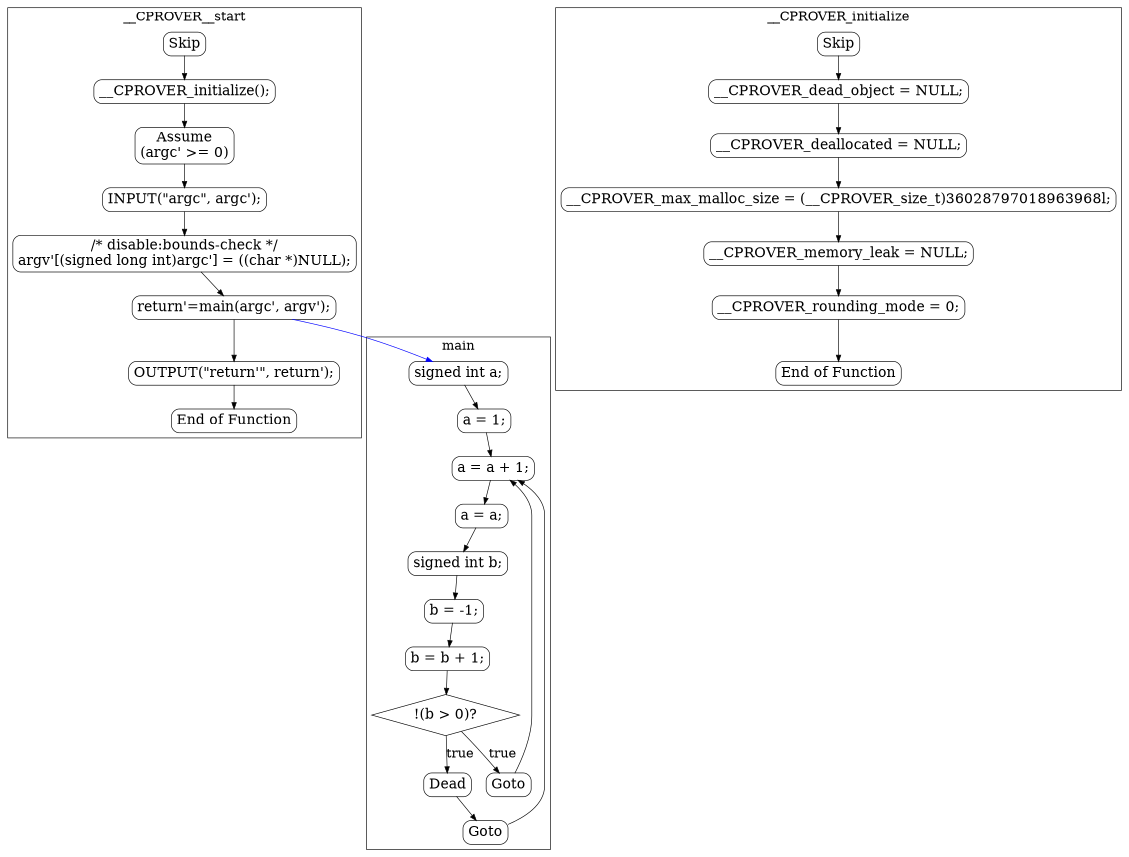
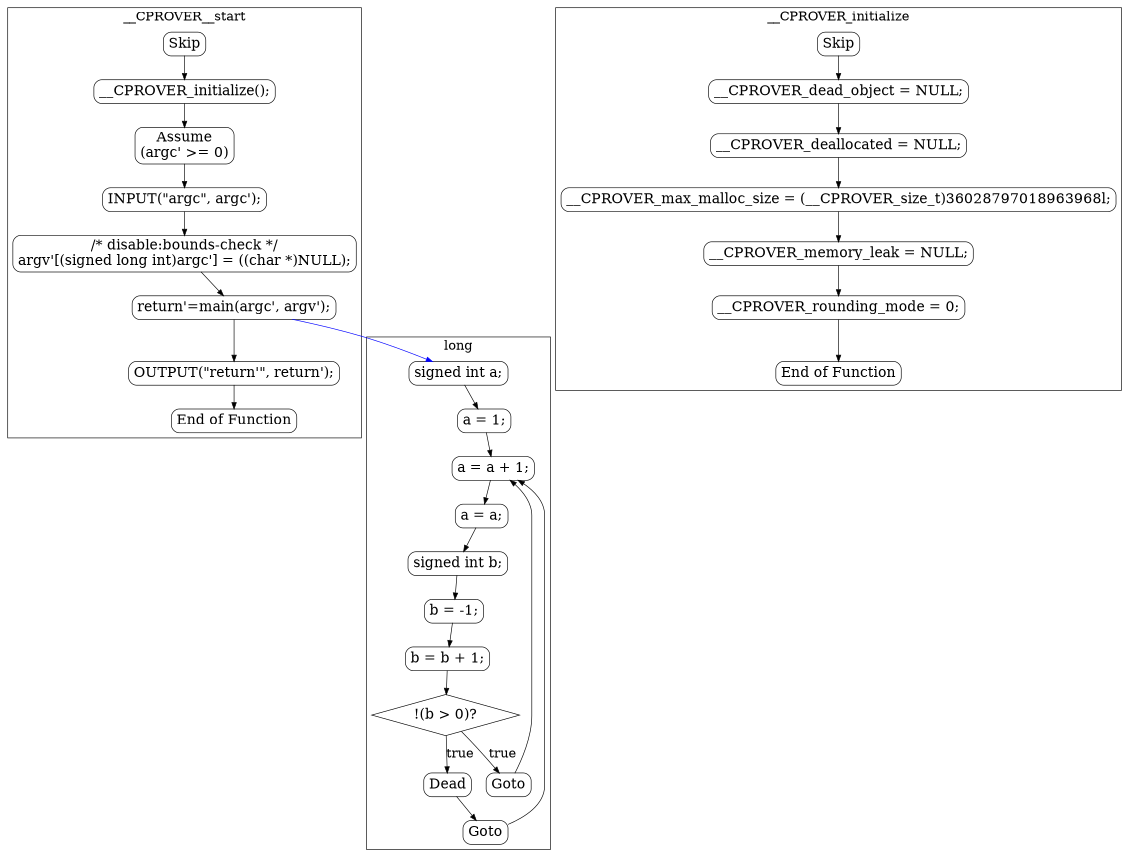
cluster "main": label "main" -> "long"
